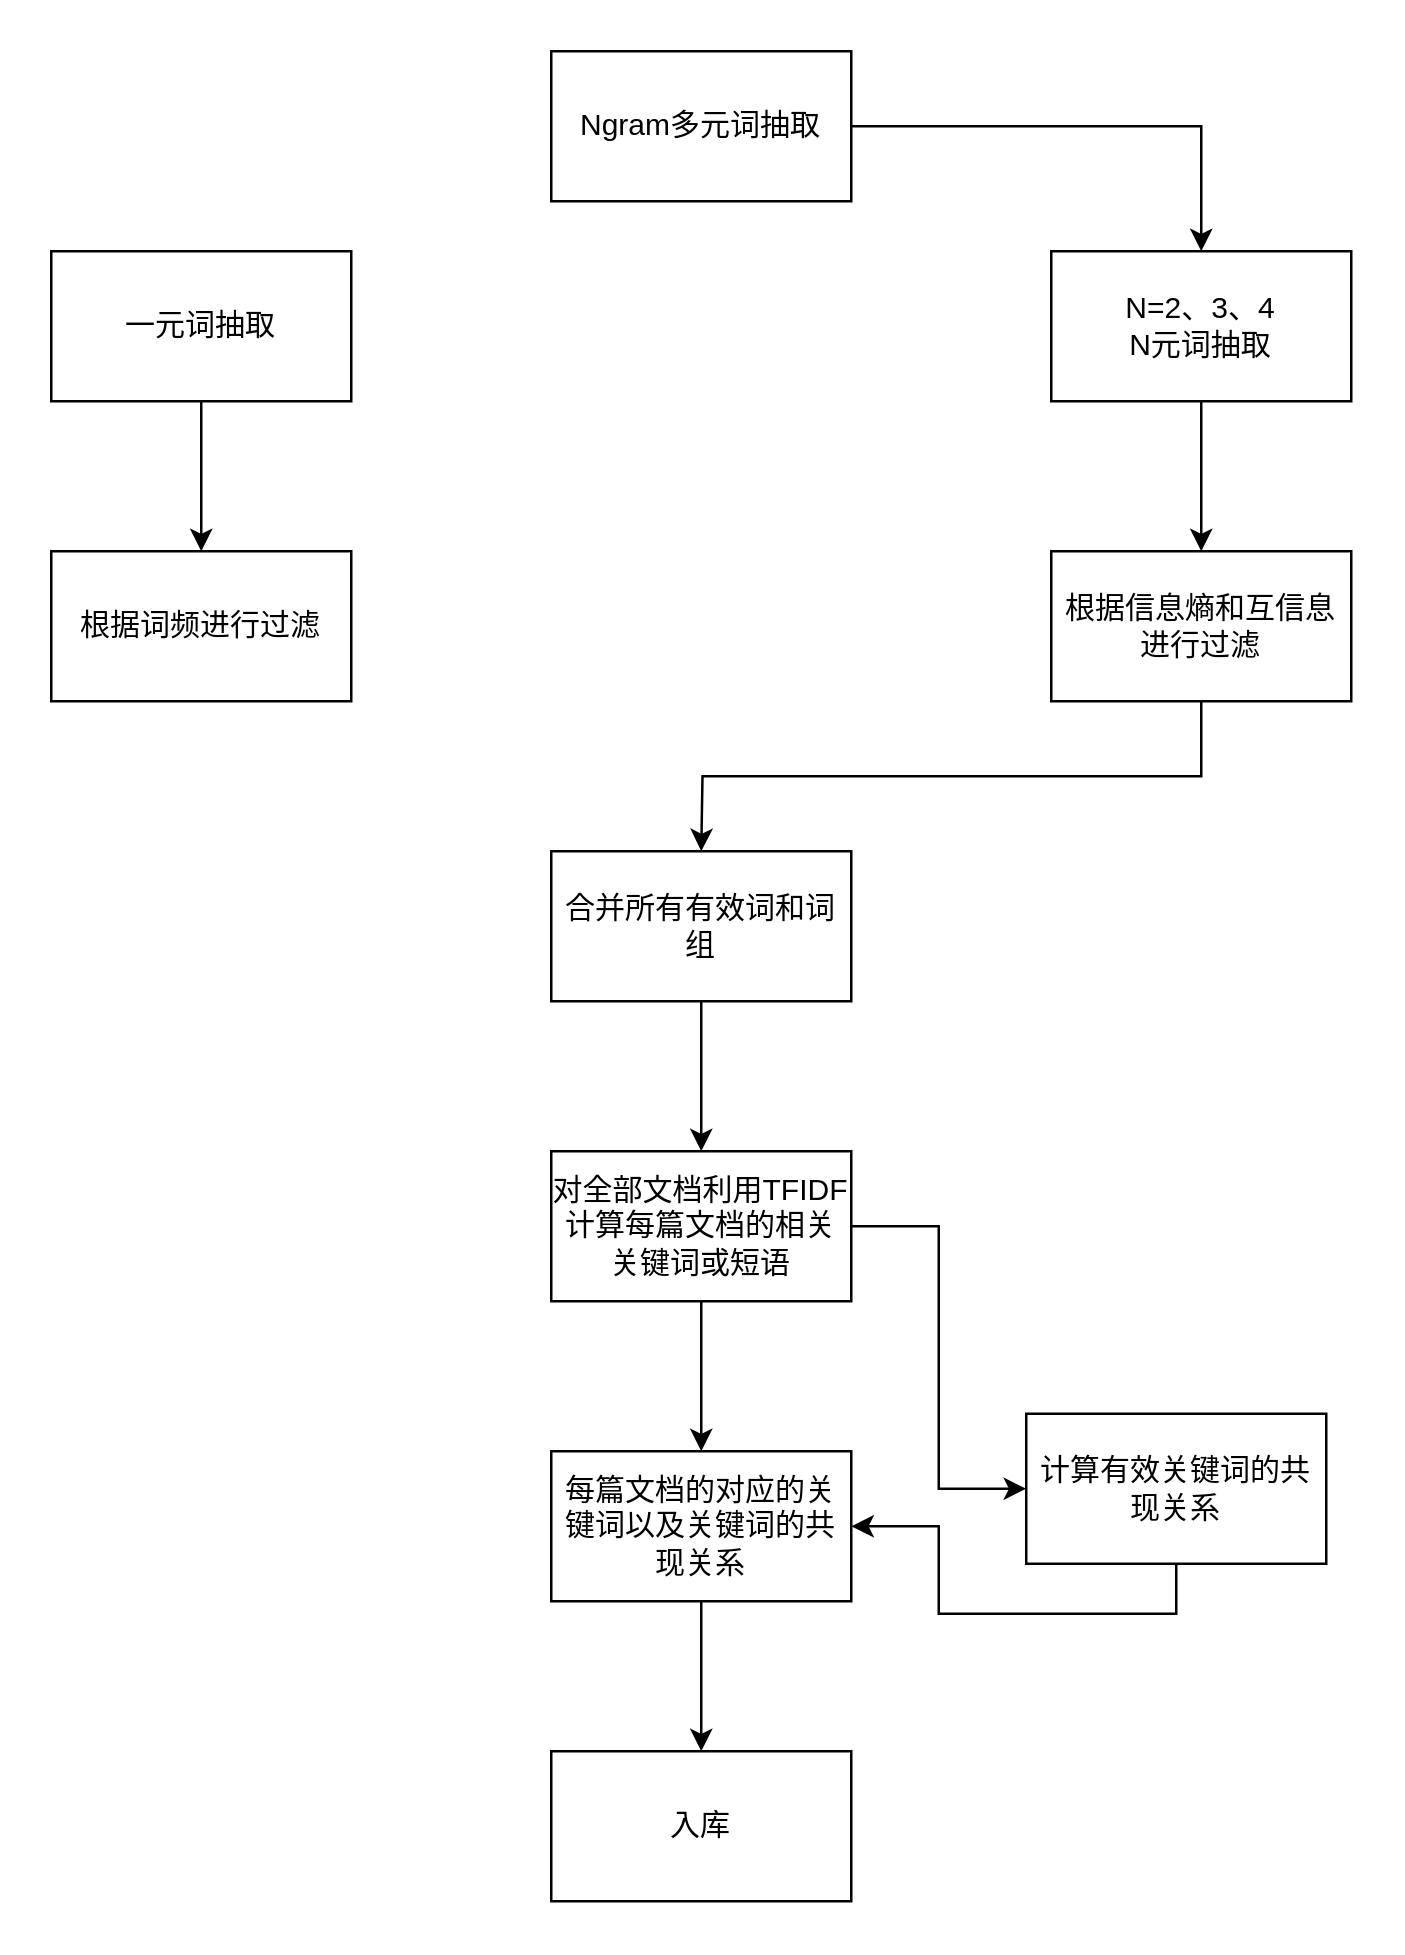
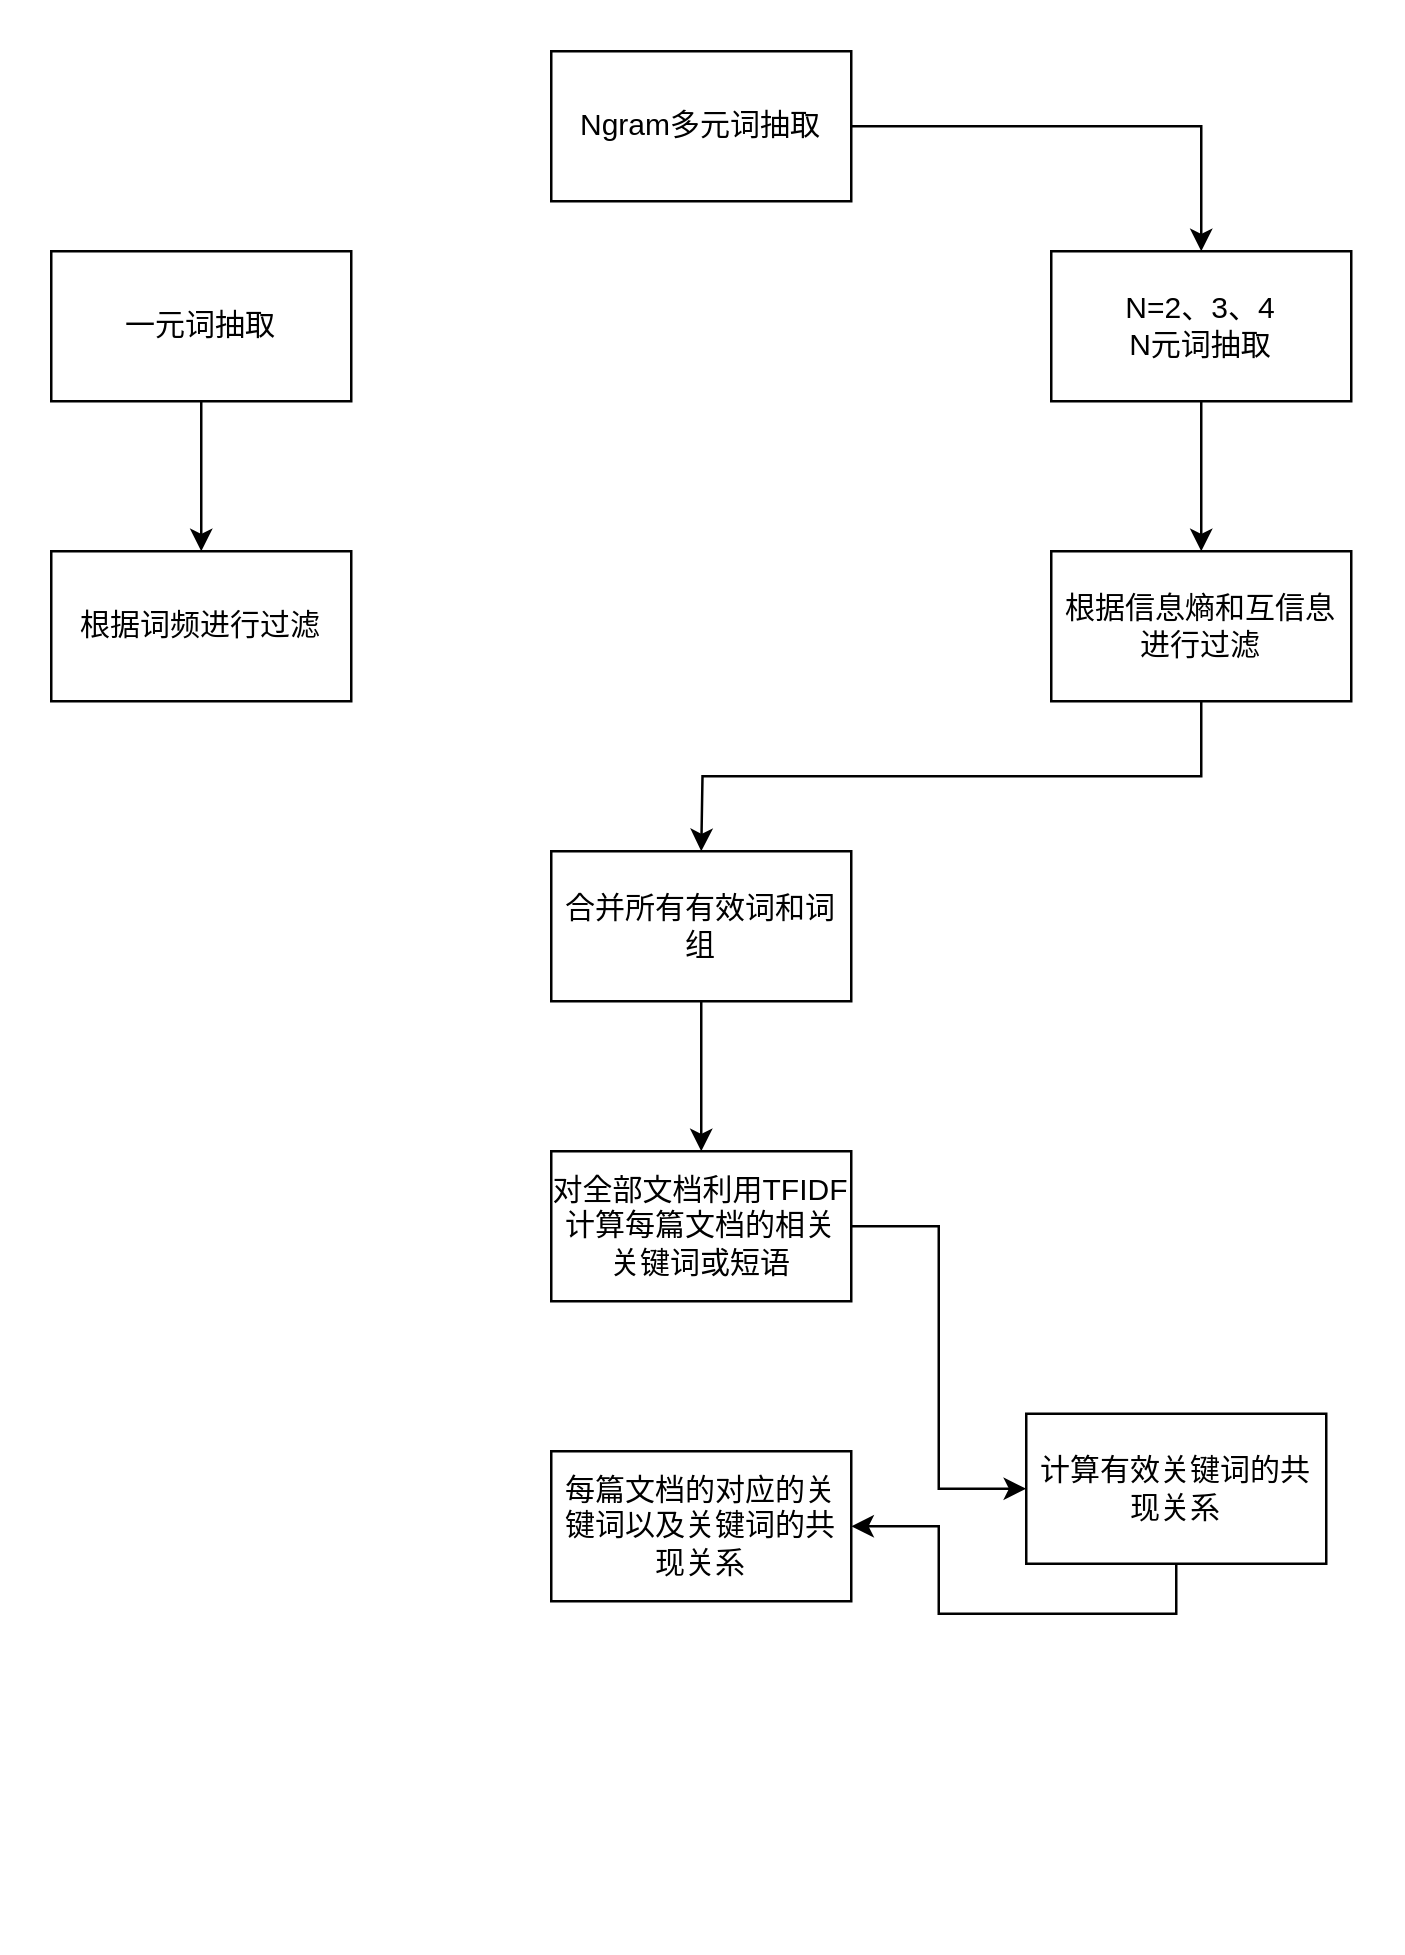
edge "对全部文档利用TFIDF计算每篇文档的相关关键词或短语" -> "每篇文档的对应的关键词以及关键词的共现关系": removed
edge "每篇文档的对应的关键词以及关键词的共现关系" -> "入库": removed
node "入库": removed
